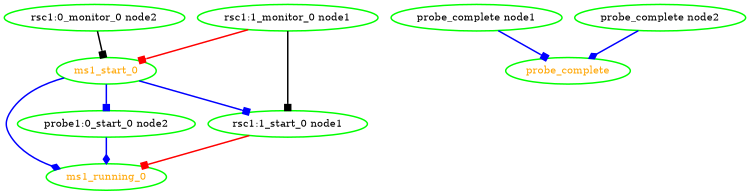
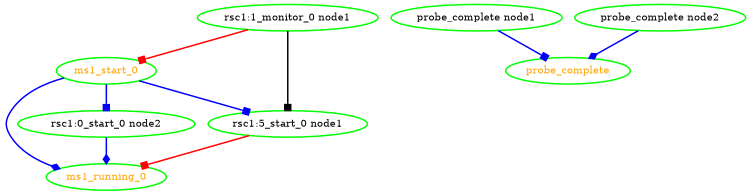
node "rsc1:0_monitor_0 node2": removed
node "probe1:0_start_0 node2": label "probe1:0_start_0 node2" -> "rsc1:0_start_0 node2"
node "rsc1:1_start_0 node1": label "rsc1:1_start_0 node1" -> "rsc1:5_start_0 node1"
